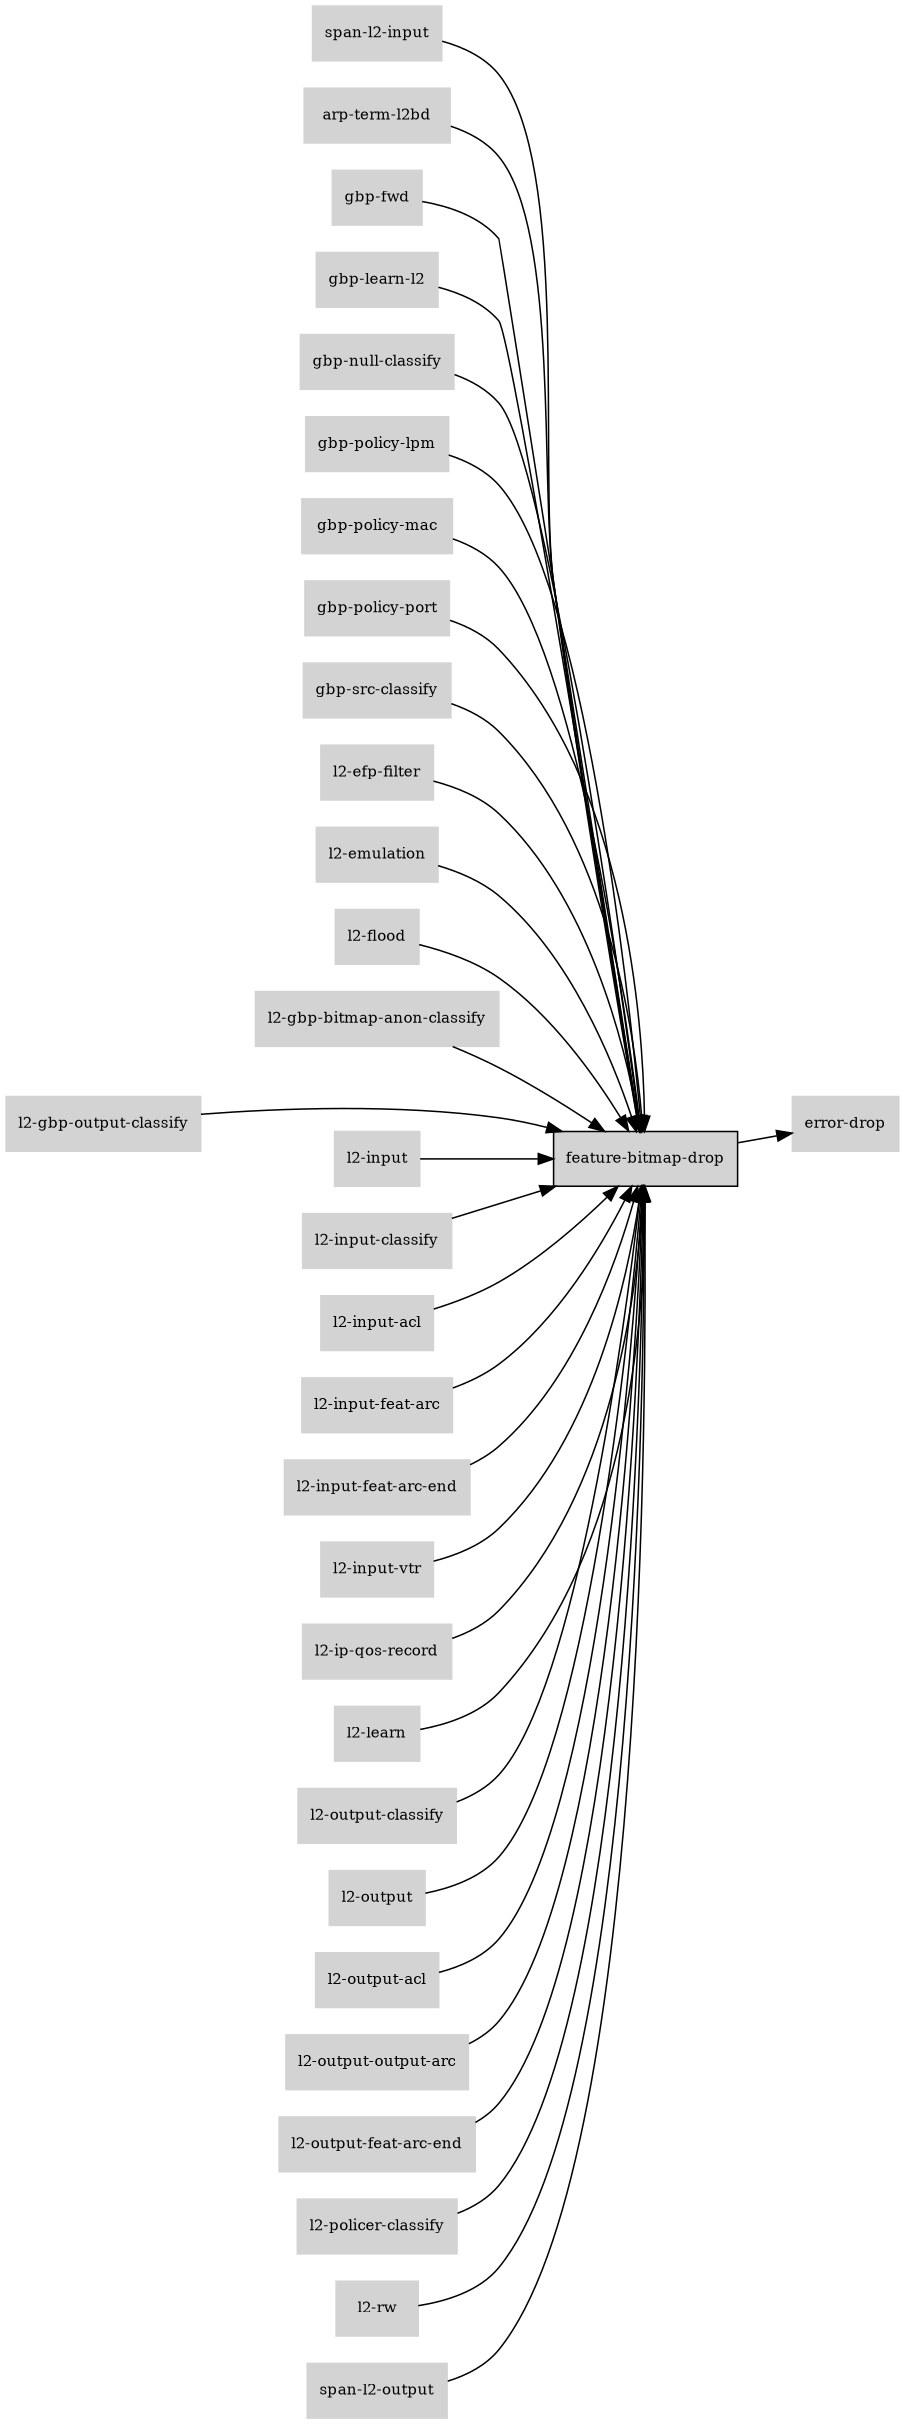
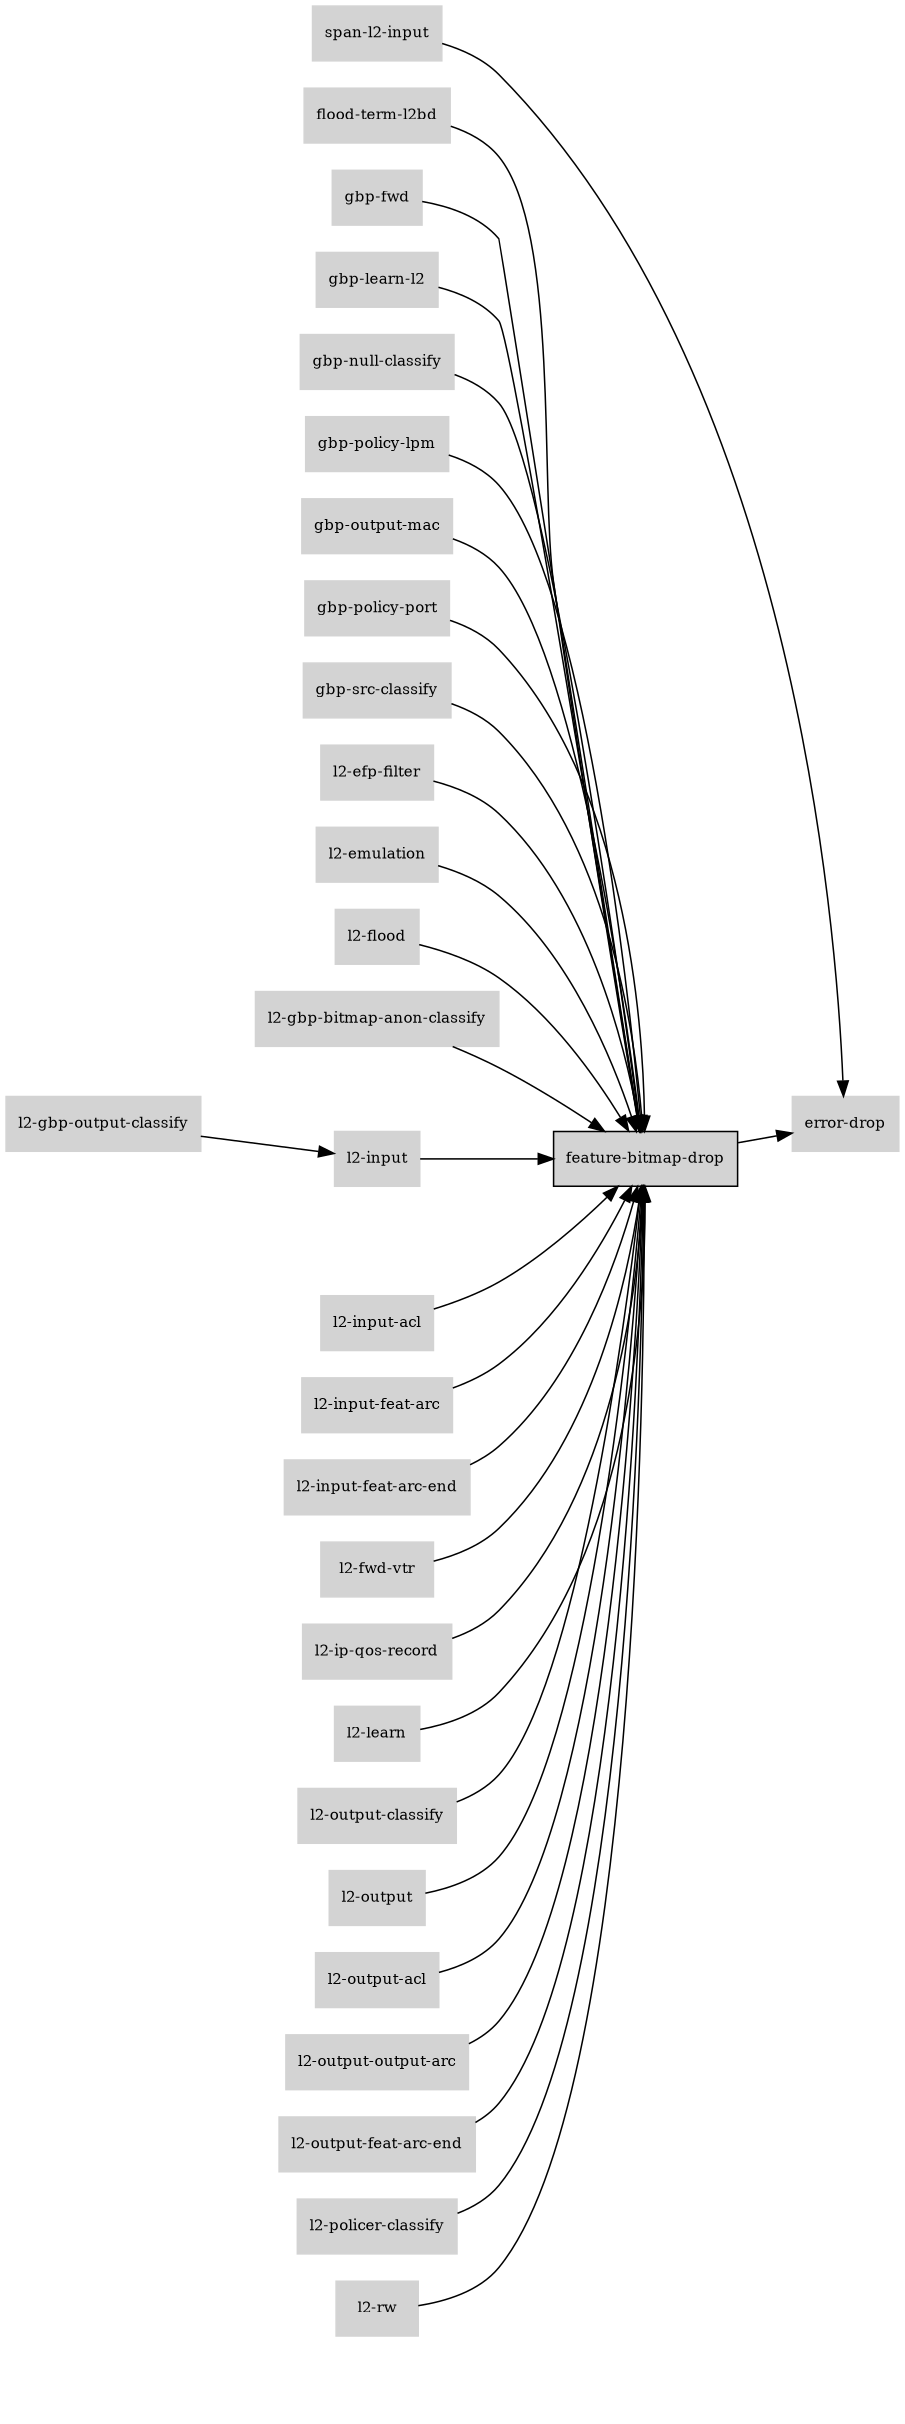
node "arp-term-l2bd": label "arp-term-l2bd" -> "flood-term-l2bd"
node "gbp-policy-mac": label "gbp-policy-mac" -> "gbp-output-mac"
edge "span-l2-input" -> "feature-bitmap-drop": now "span-l2-input" -> "error-drop"
edge "l2-gbp-output-classify" -> "feature-bitmap-drop": now "l2-gbp-output-classify" -> "l2-input"
node "l2-input-classify": removed
node "l2-input-vtr": label "l2-input-vtr" -> "l2-fwd-vtr"
node "span-l2-output": removed
